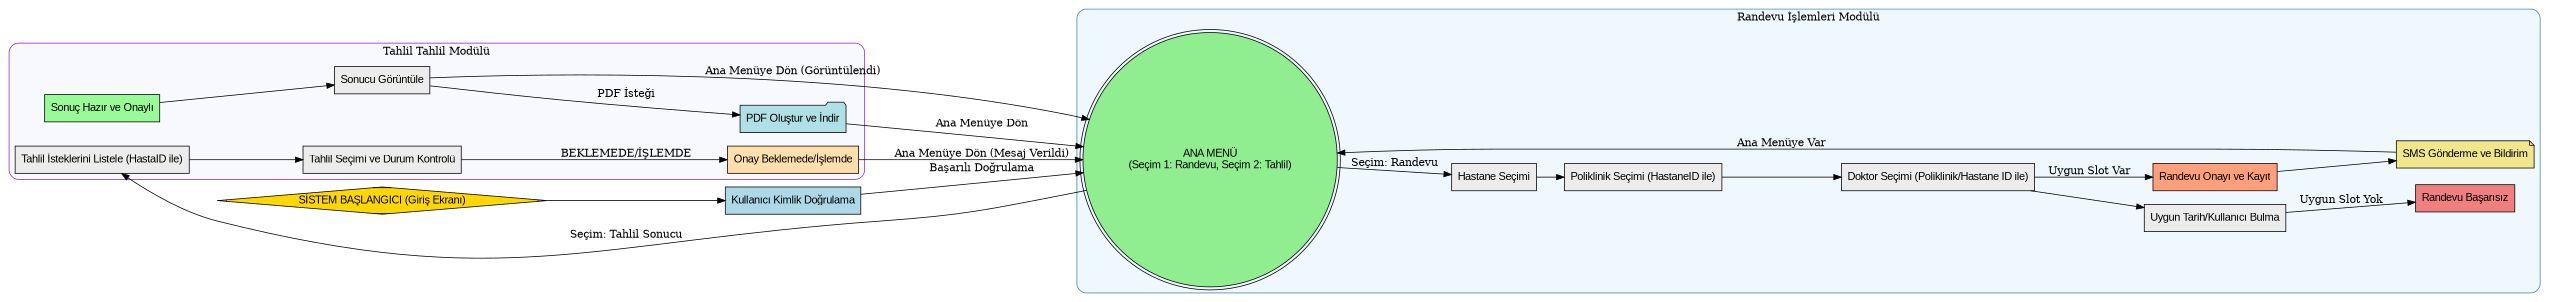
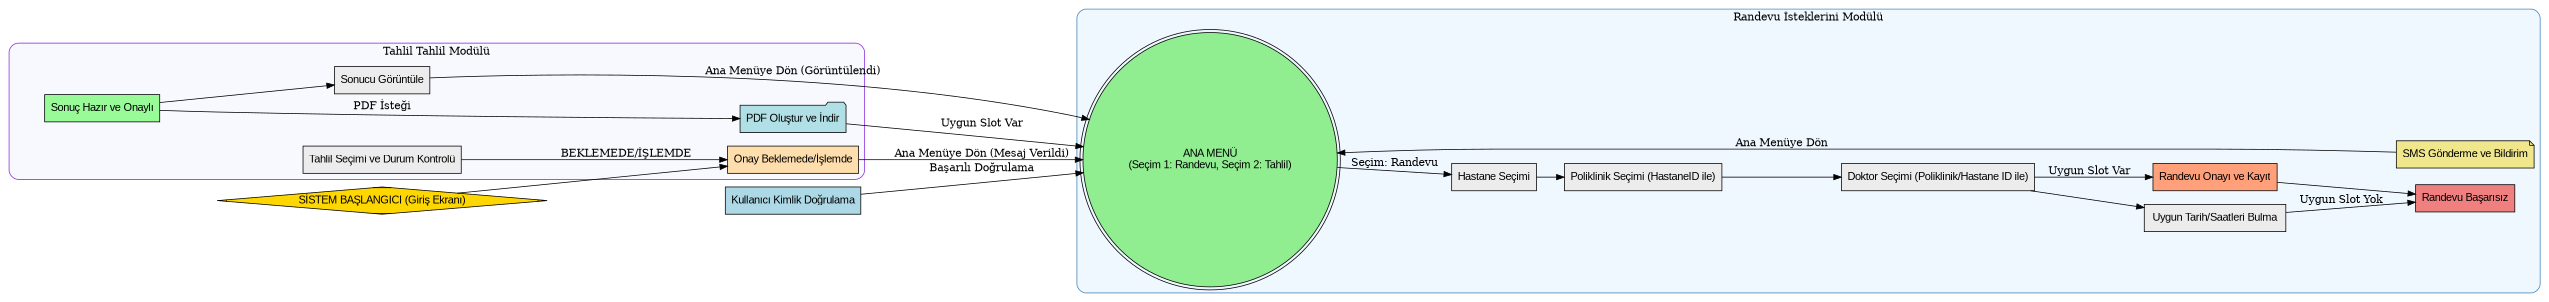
cluster "Randevu İşlemleri Modülü": label "Randevu İşlemleri Modülü" -> "Randevu İsteklerini Modülü"
edge "Sonucu Görüntüle" -> "PDF Oluştur ve İndir": now "Sonuç Hazır ve Onaylı" -> "PDF Oluştur ve İndir"
edge "PDF Oluştur ve İndir" -> "ANA MENÜ (Seçim 1: Randevu, Seçim 2: Tahlil)": label "Ana Menüye Dön" -> "Uygun Slot Var"
edge "SMS Gönderme ve Bildirim" -> "ANA MENÜ (Seçim 1: Randevu, Seçim 2: Tahlil)": label "Ana Menüye Var" -> "Ana Menüye Dön"
node "Tahlil İsteklerini Listele (HastaID ile)": removed
edge "Randevu Onayı ve Kayıt" -> "SMS Gönderme ve Bildirim": now "Randevu Onayı ve Kayıt" -> "Randevu Başarısız"
edge "SİSTEM BAŞLANGICI (Giriş Ekranı)" -> "Kullanıcı Kimlik Doğrulama": now "SİSTEM BAŞLANGICI (Giriş Ekranı)" -> "Onay Beklemede/İşlemde"
node "Uygun Tarih/Kullanıcı Bulma": label "Uygun Tarih/Kullanıcı Bulma" -> "Uygun Tarih/Saatleri Bulma"
